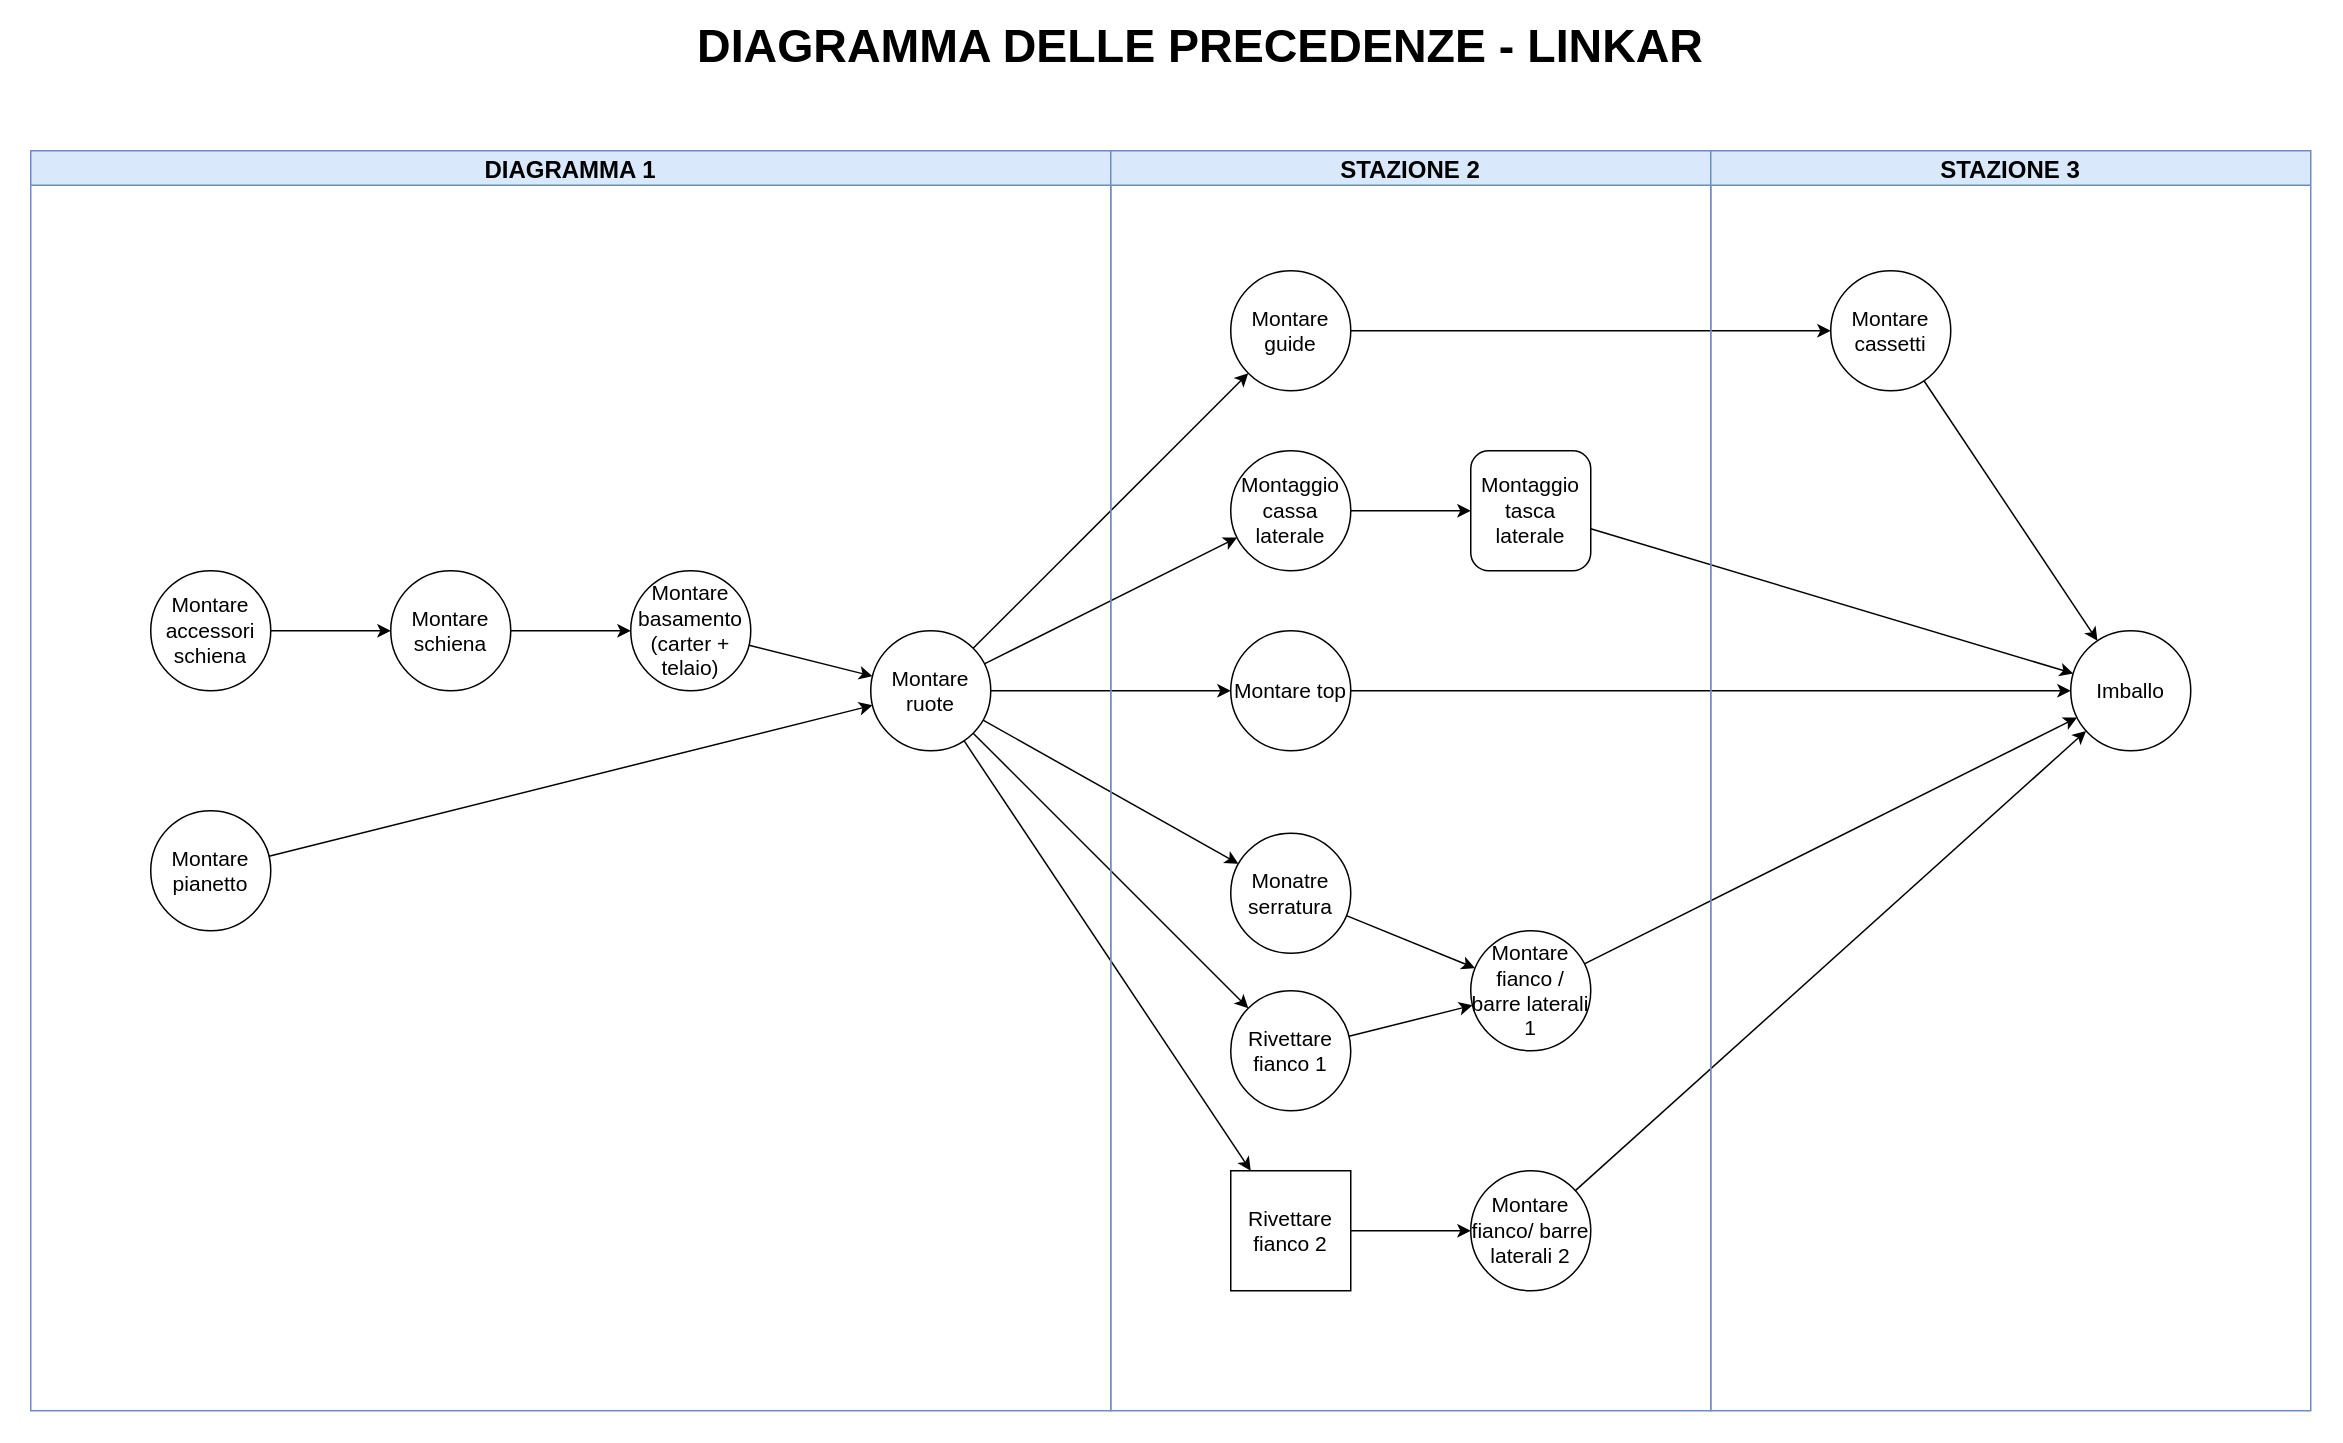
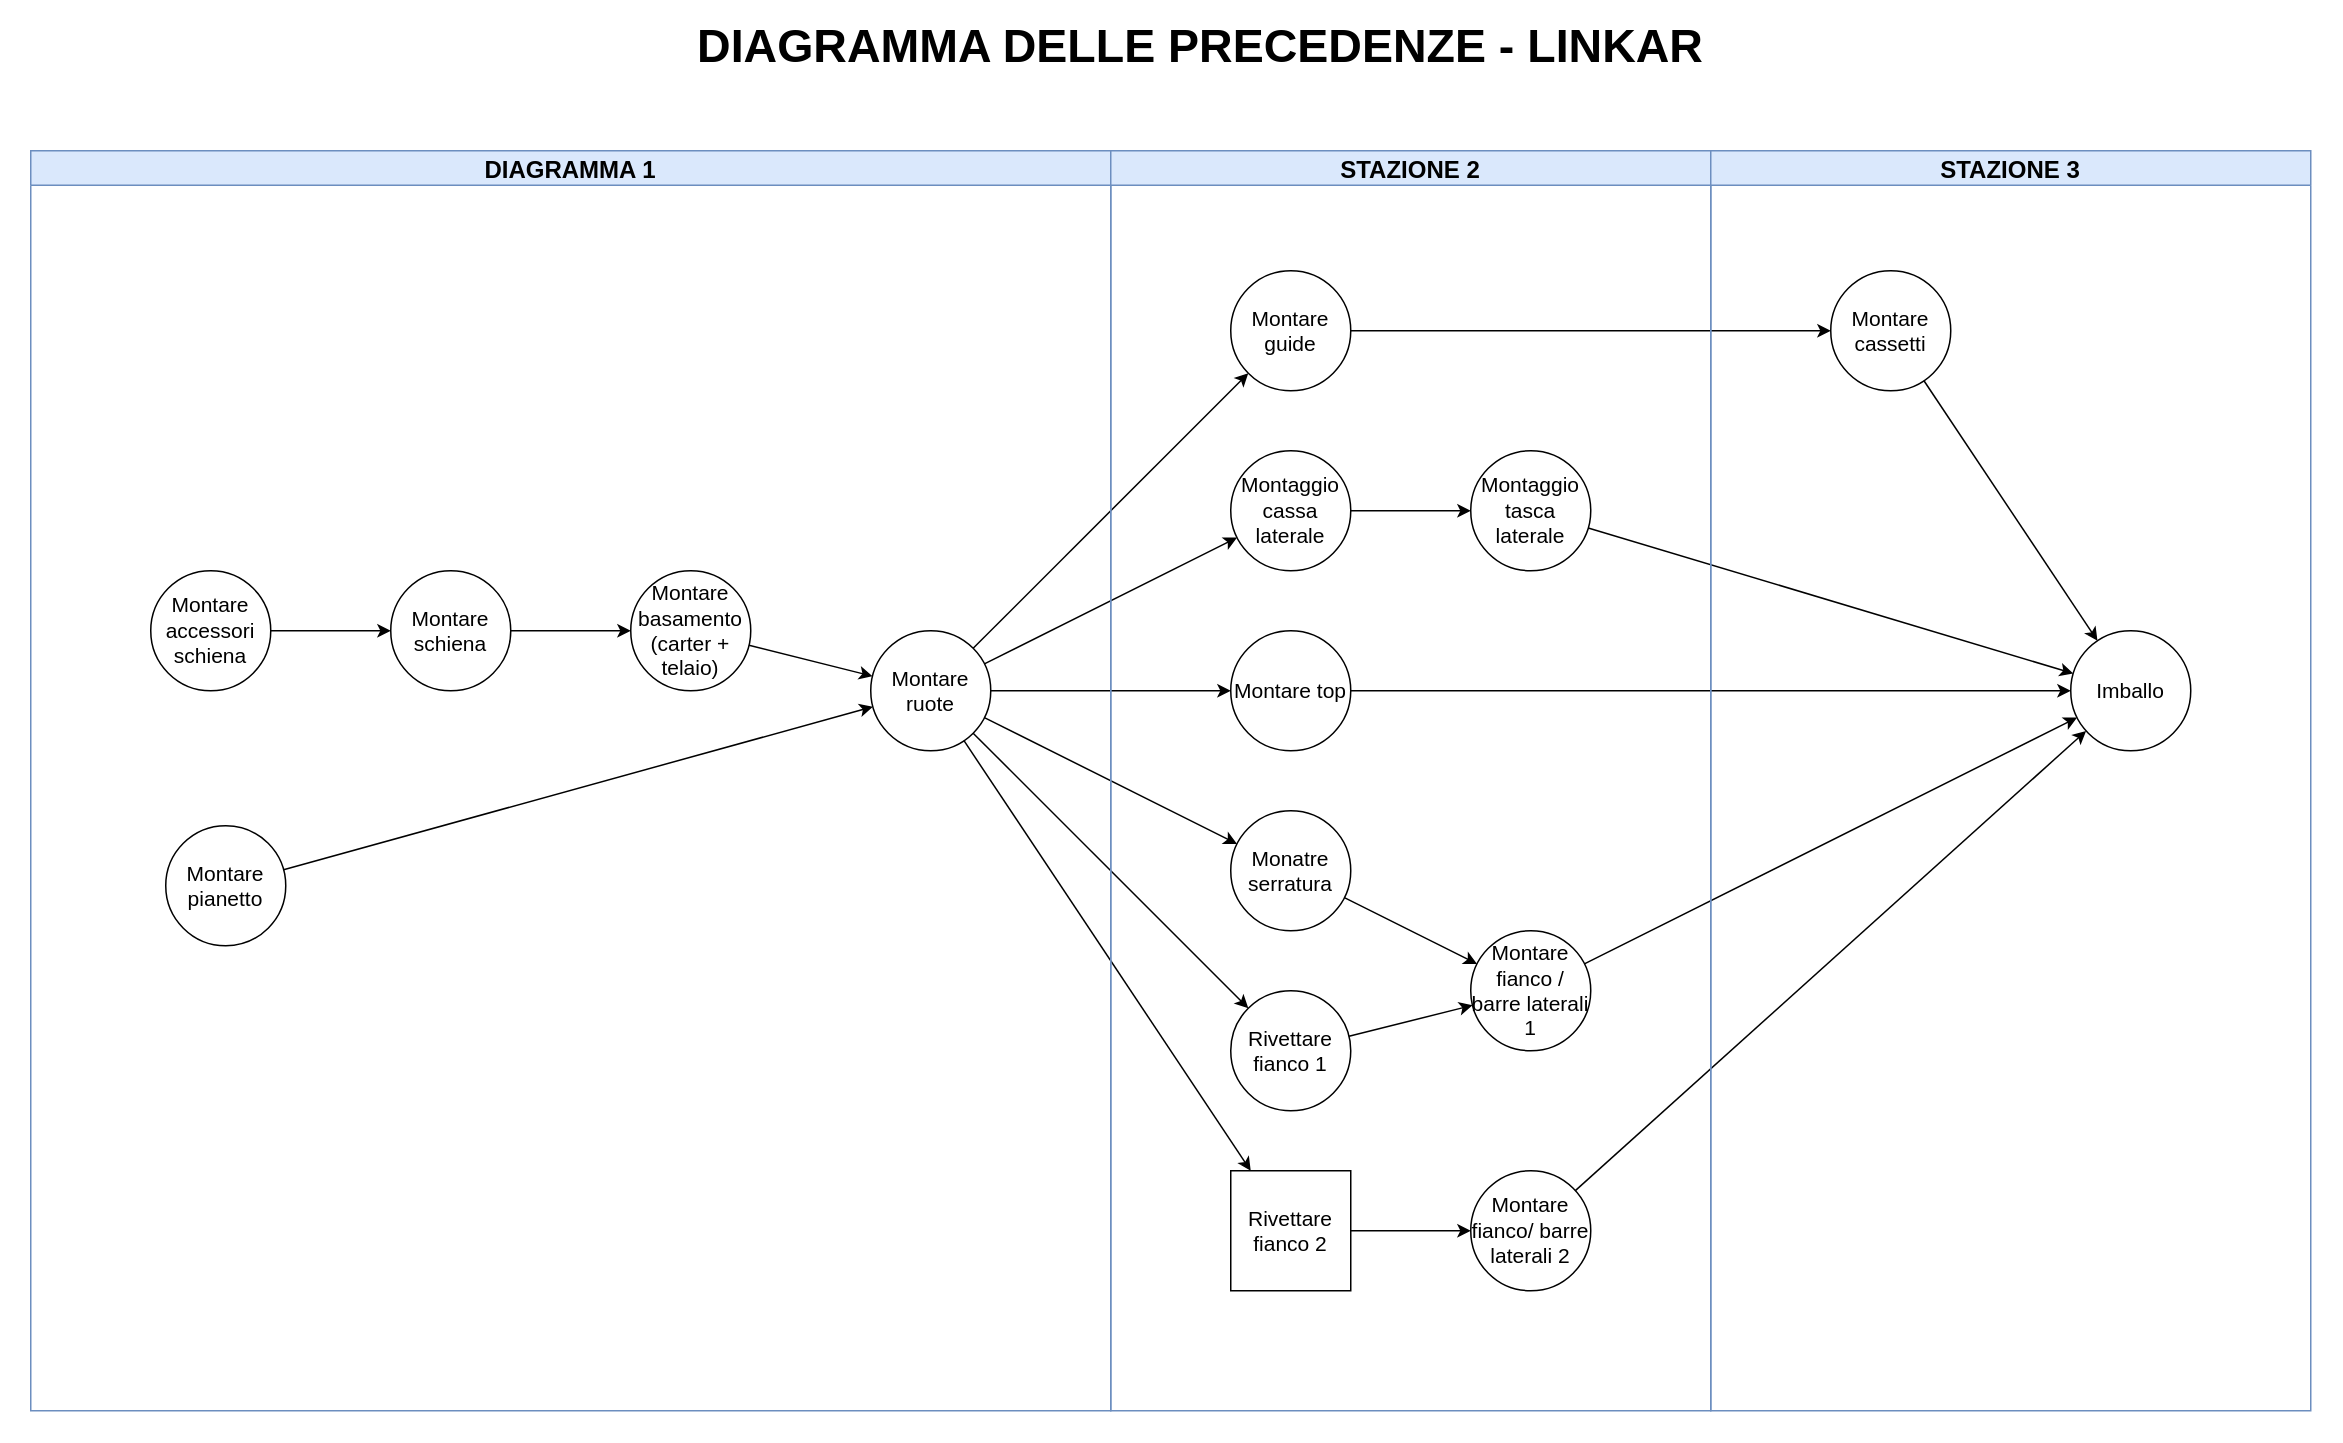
node "Montaggio tasca laterale": shape rounded rectangle -> ellipse
node "Montare pianetto": moved (211, 871) -> (226, 886)
node "Monatre serratura": moved (1291, 893) -> (1291, 871)
